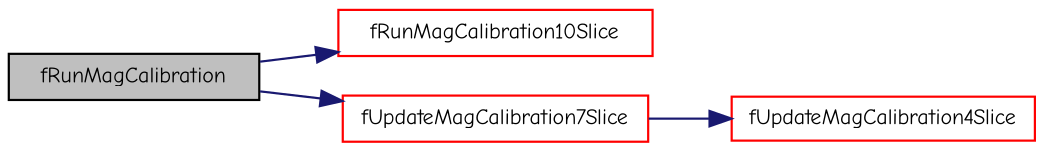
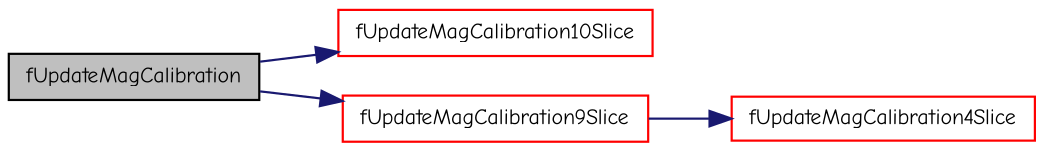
node "fRunMagCalibration10Slice": label "fRunMagCalibration10Slice" -> "fUpdateMagCalibration10Slice"
node "fRunMagCalibration": label "fRunMagCalibration" -> "fUpdateMagCalibration"
node "fUpdateMagCalibration7Slice": label "fUpdateMagCalibration7Slice" -> "fUpdateMagCalibration9Slice"
